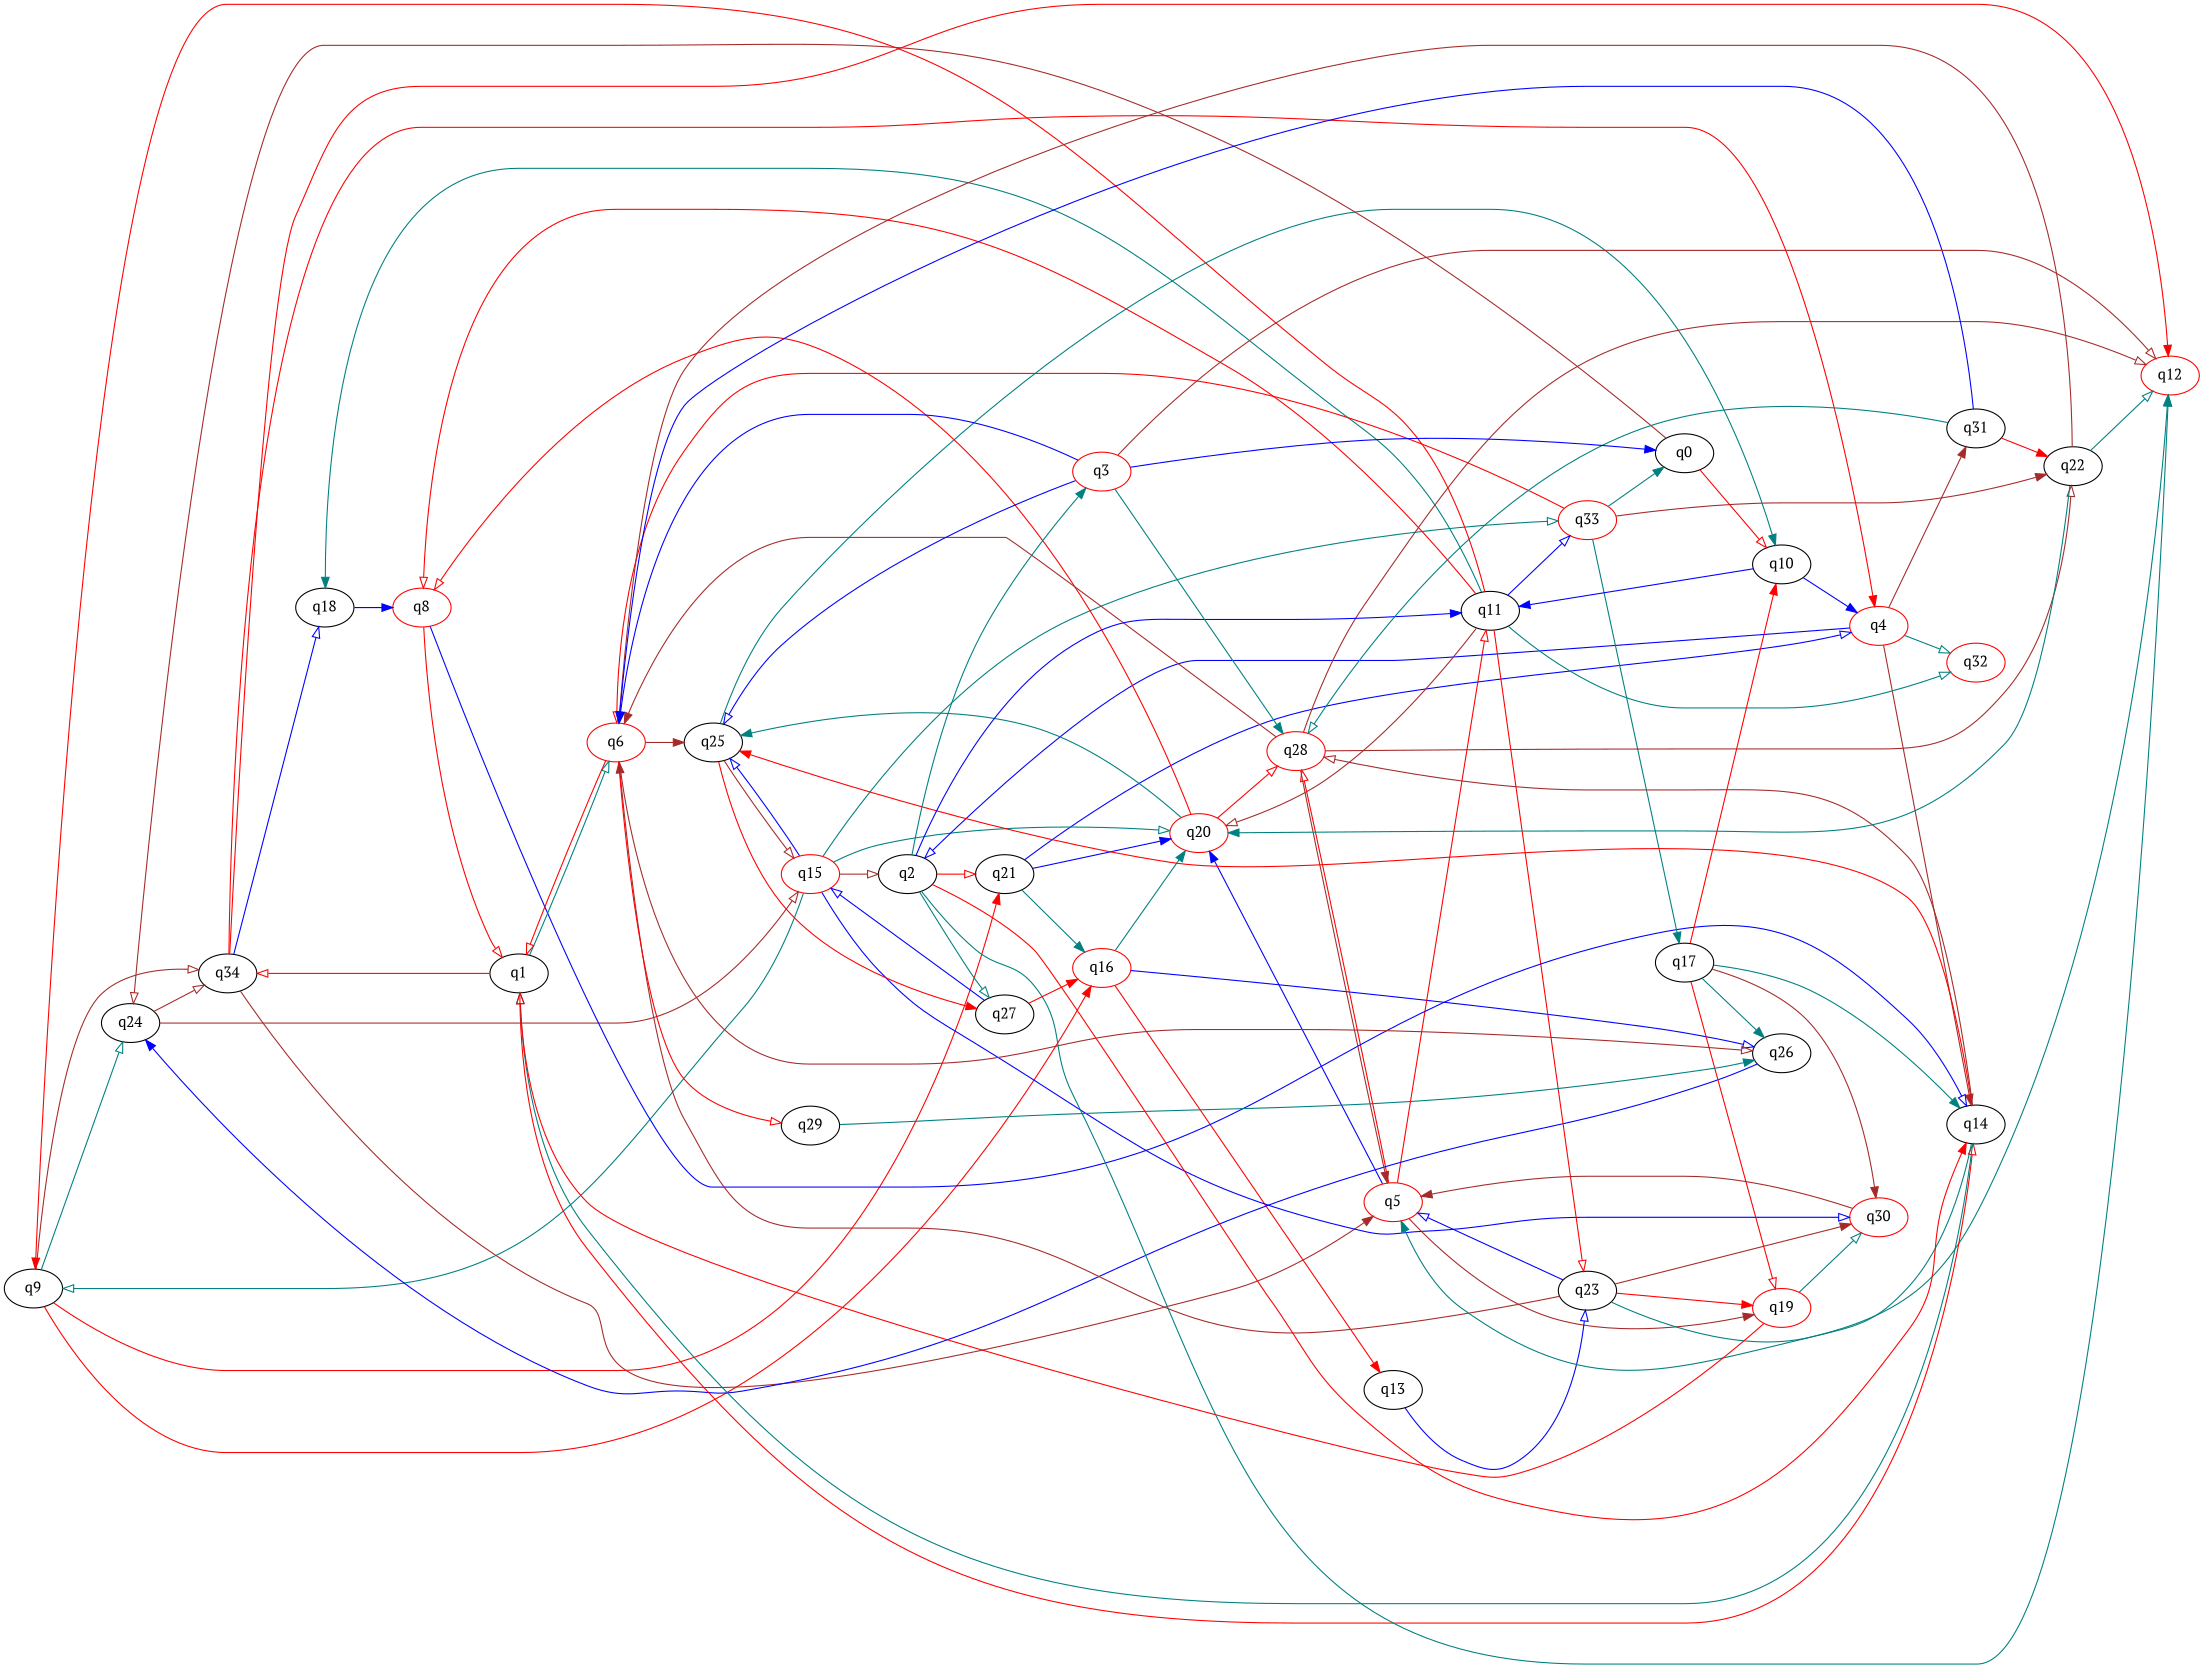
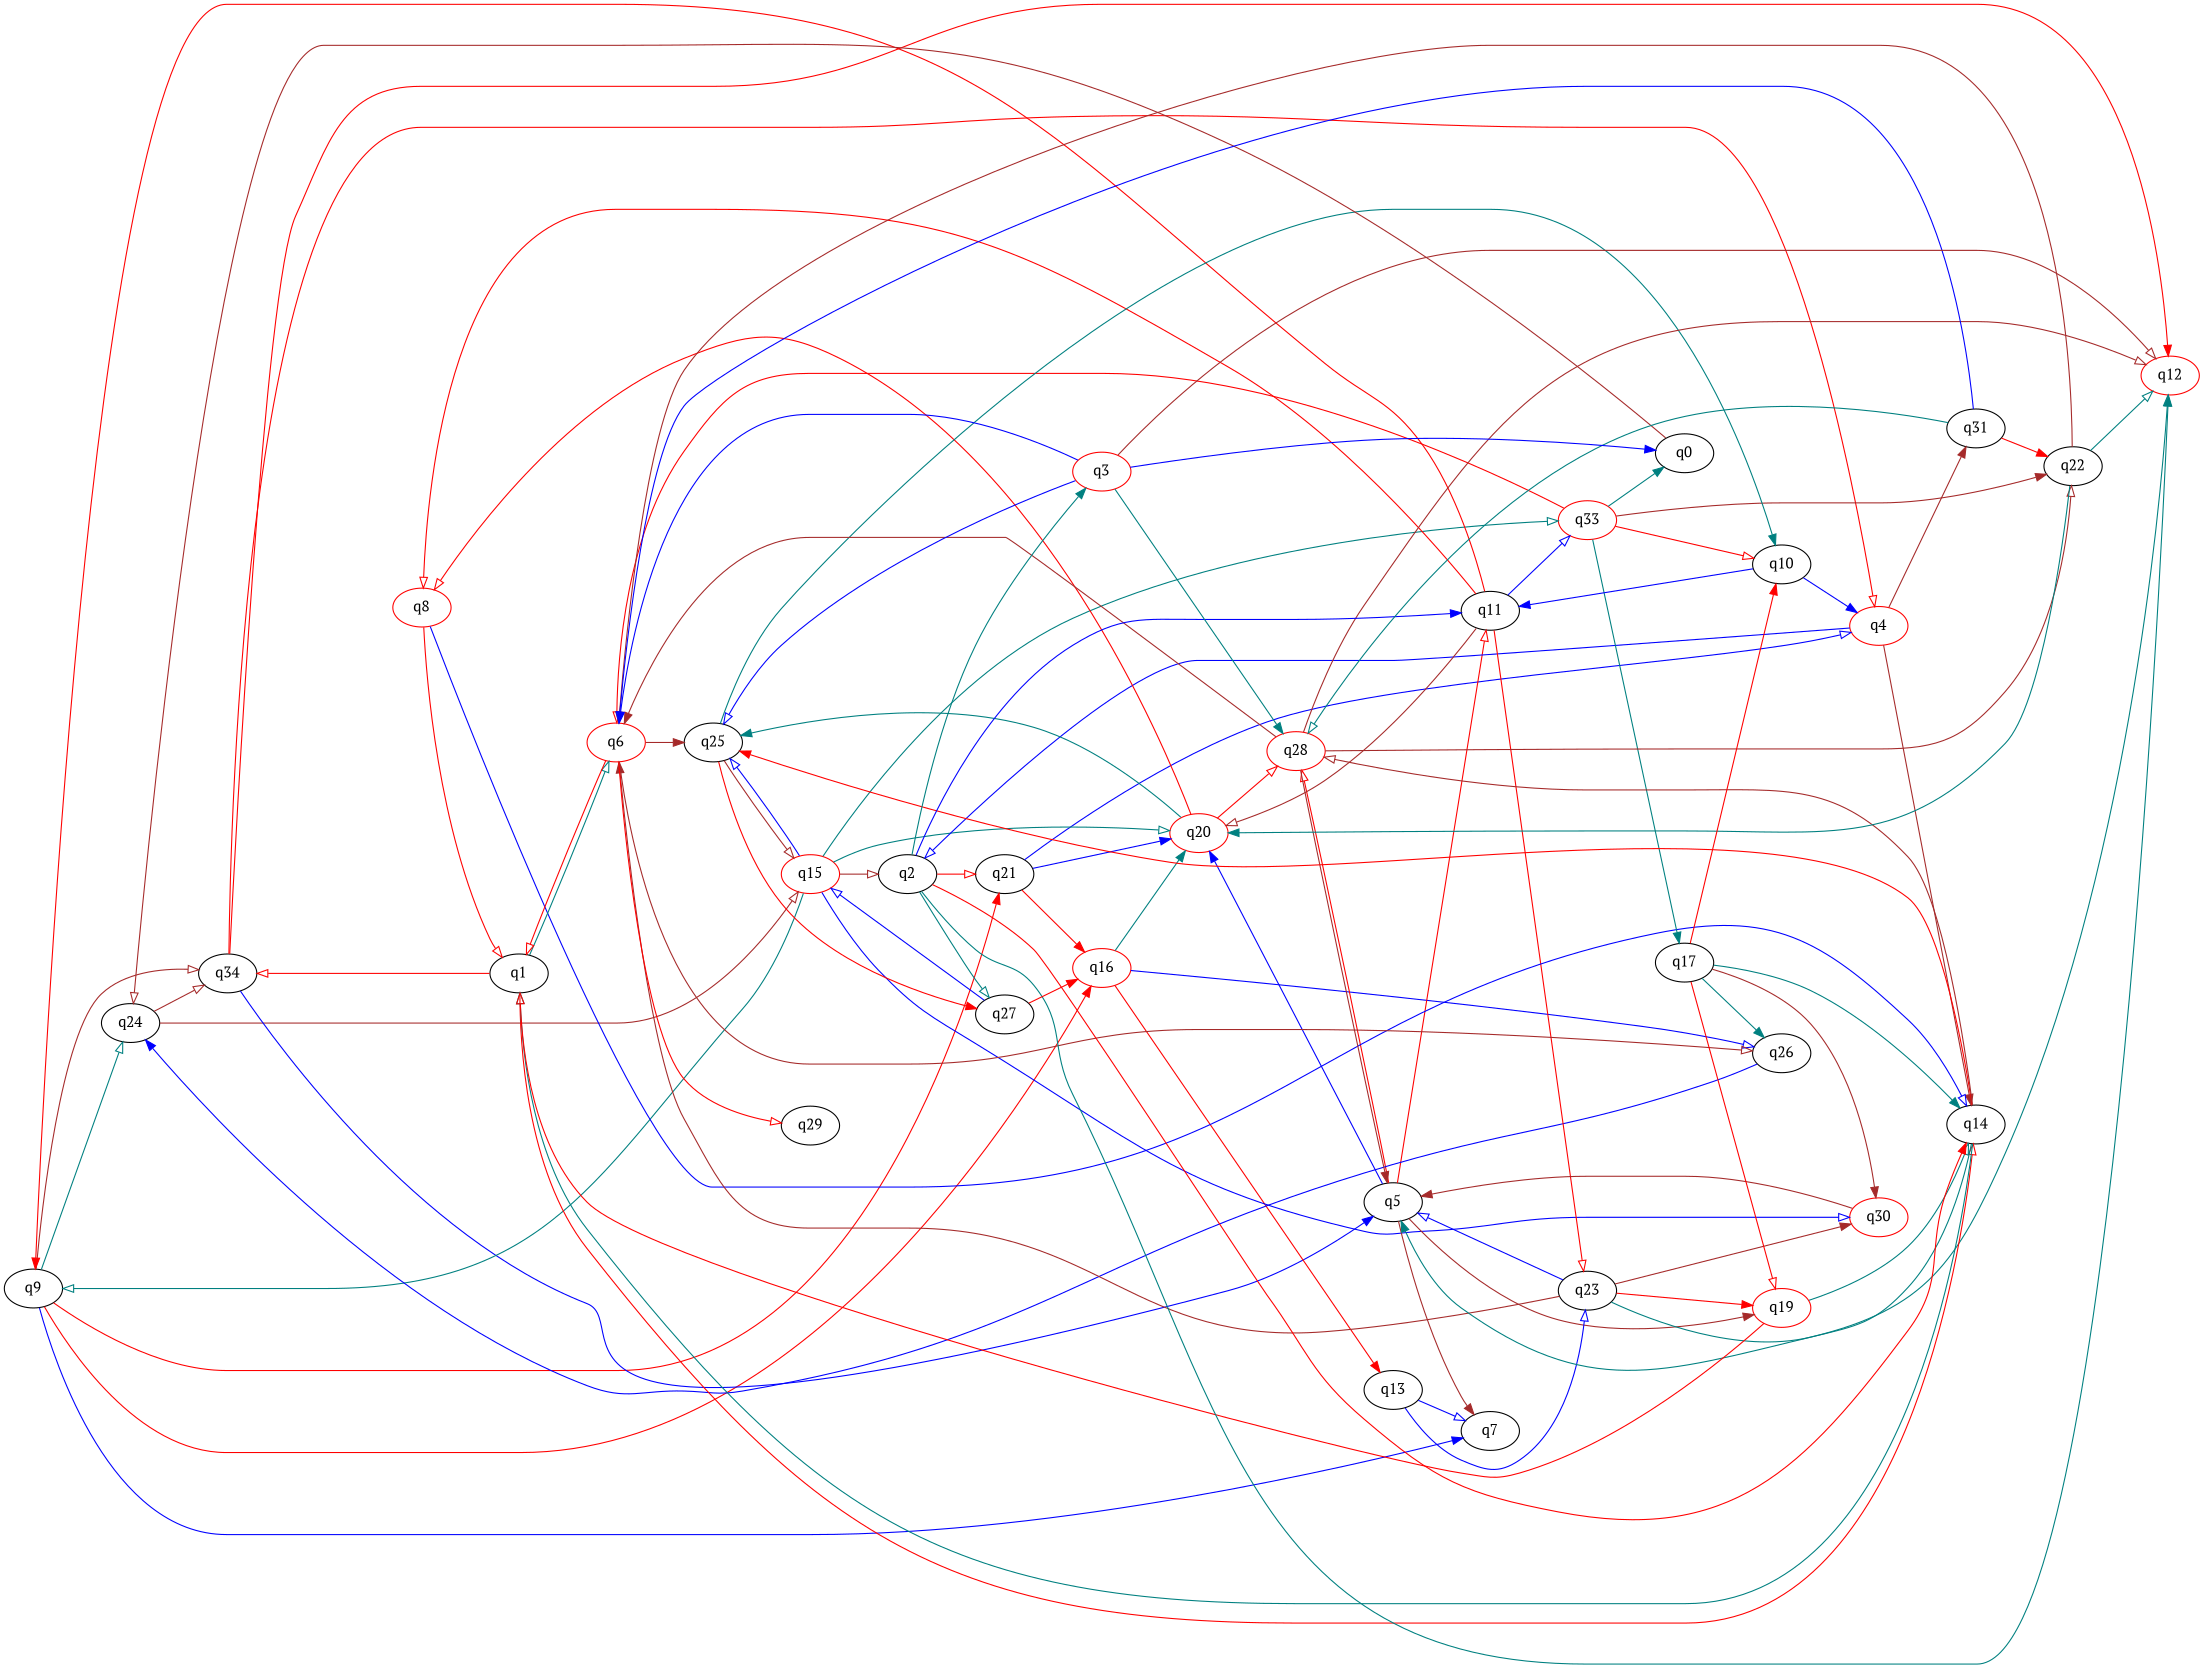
edge "q34" -> "q4": arrowhead normal -> onormal
edge "q0" -> "q10": now "q33" -> "q10"
node "q18": removed
node "q32": removed
edge "q21" -> "q16": color teal -> red
edge "q29" -> "q26": removed
node "q5": color red -> black
edge "q19" -> "q30": now "q19" -> "q14"
edge "q34" -> "q5": color brown -> blue
node "q7": added
